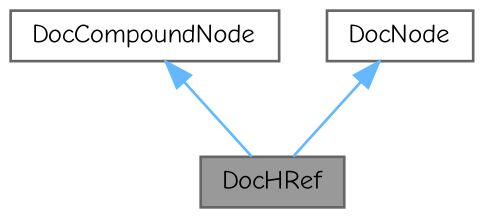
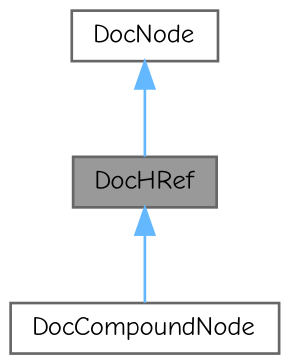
edge "DocHRef" -> "DocCompoundNode": reversed
